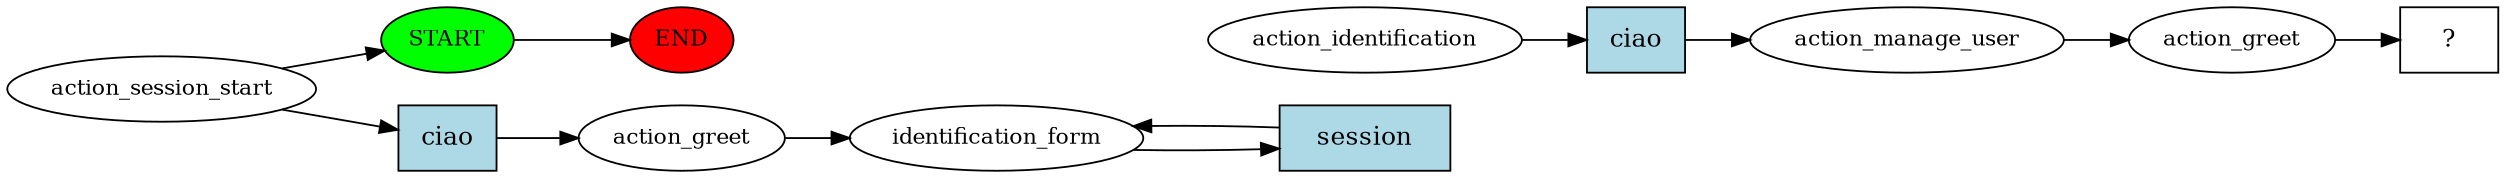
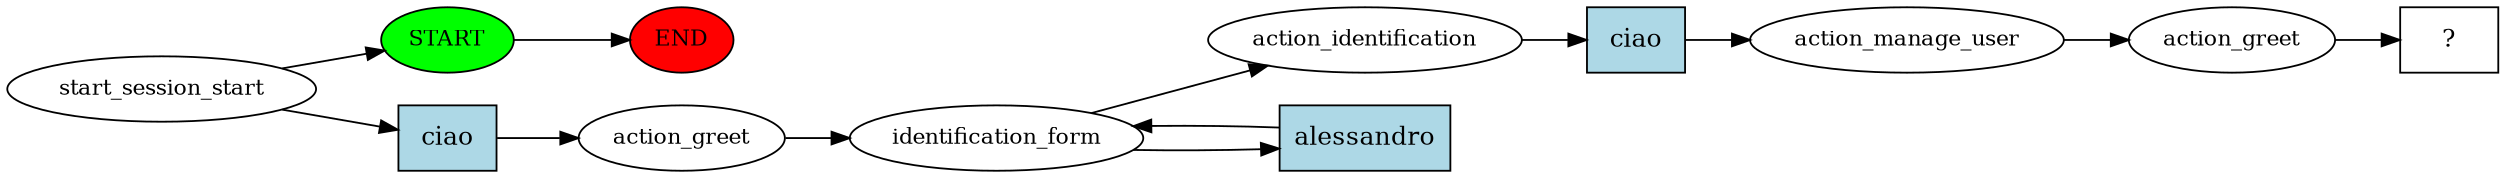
node "action_session_start": label "action_session_start" -> "start_session_start"
edge "identification_form" -> "action_identification": added
node "session": label "session" -> "alessandro"
